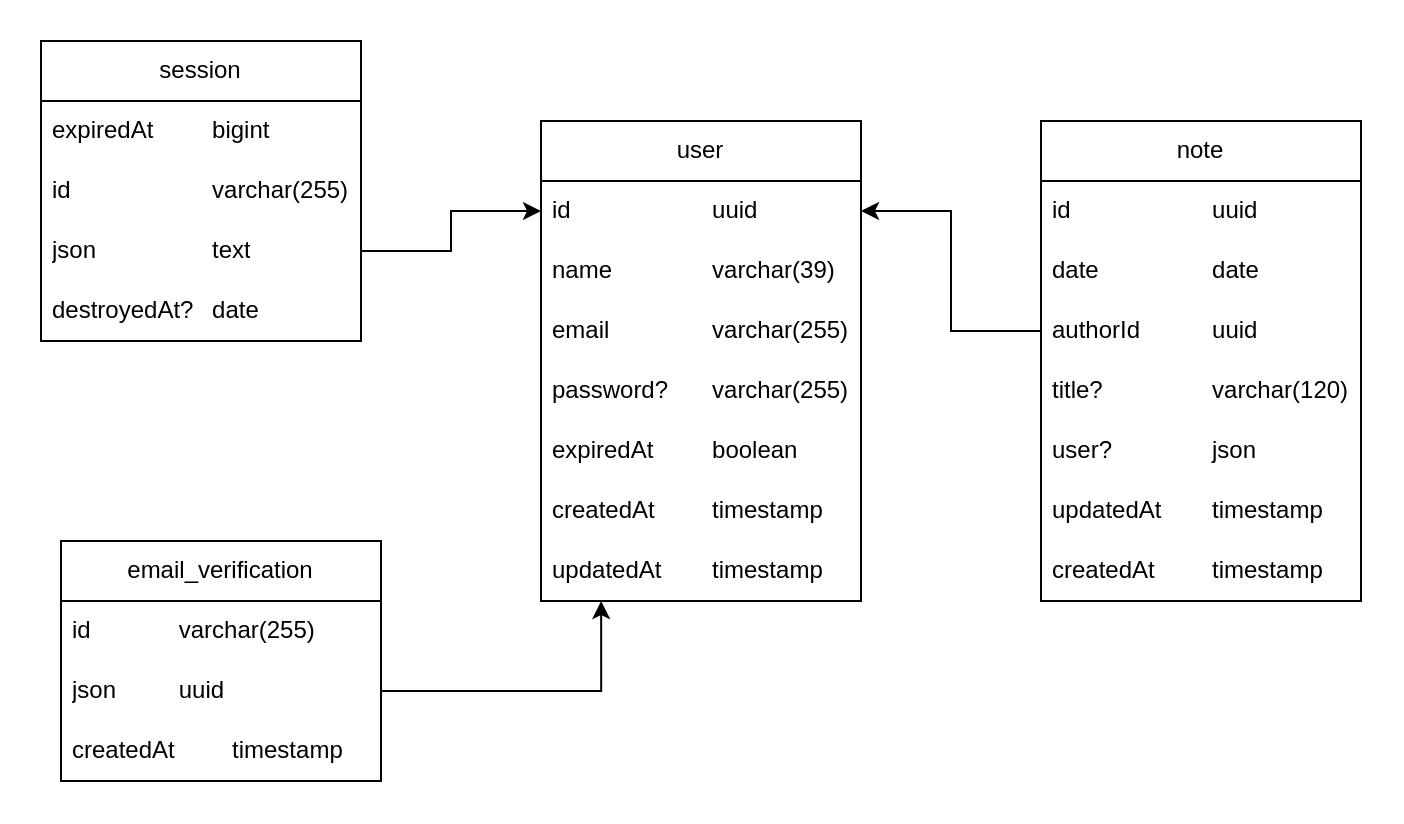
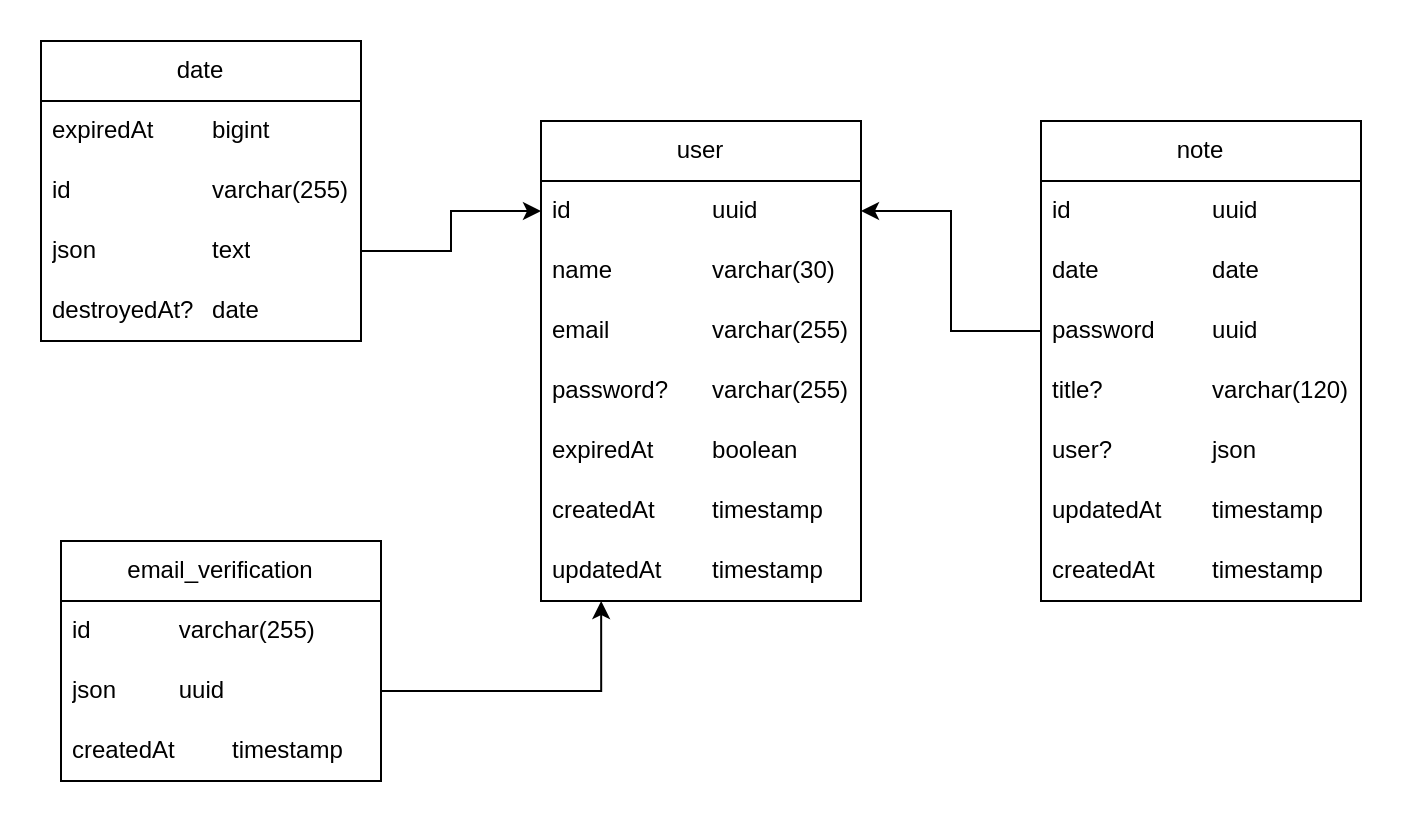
node "session": label "session" -> "date"
node "name varchar(39)": label "name varchar(39)" -> "name varchar(30)"
node "authorId uuid": label "authorId uuid" -> "password uuid"
